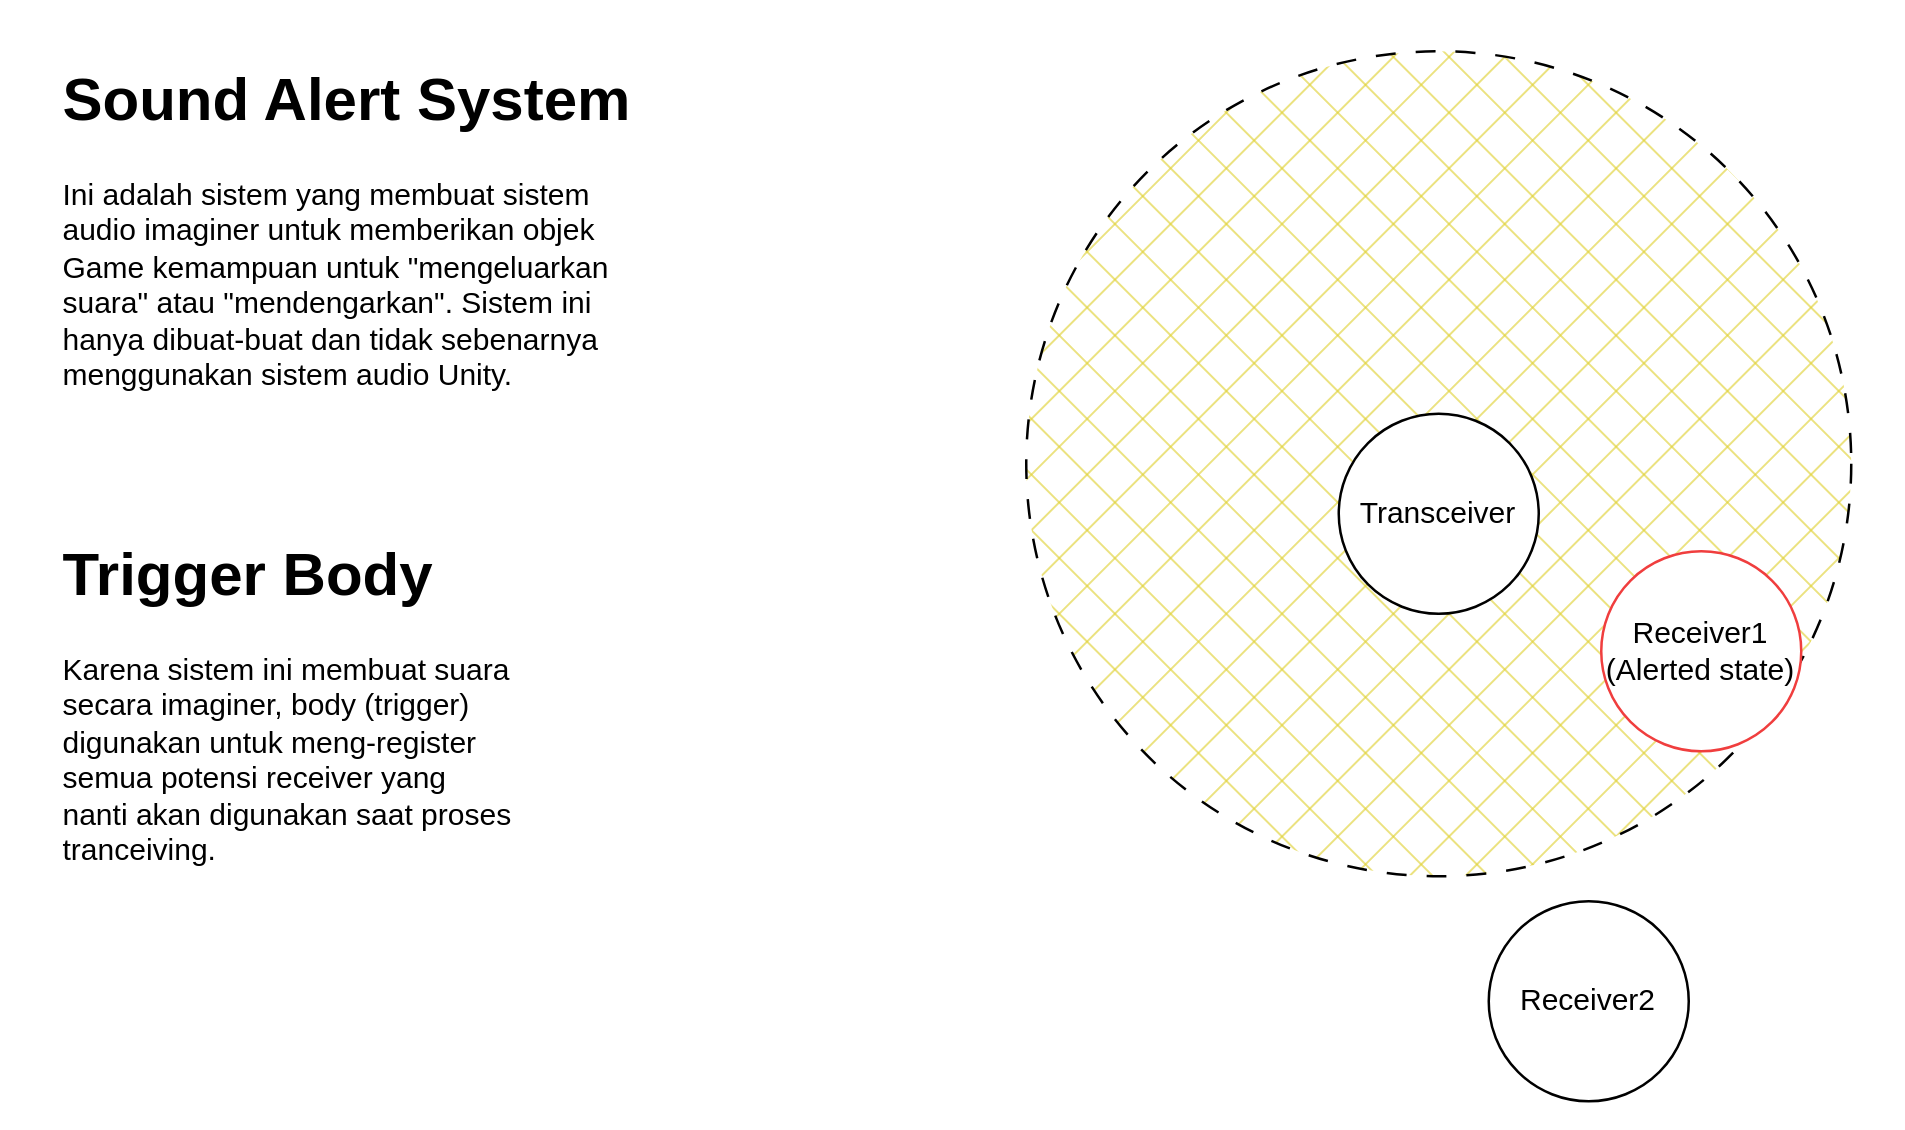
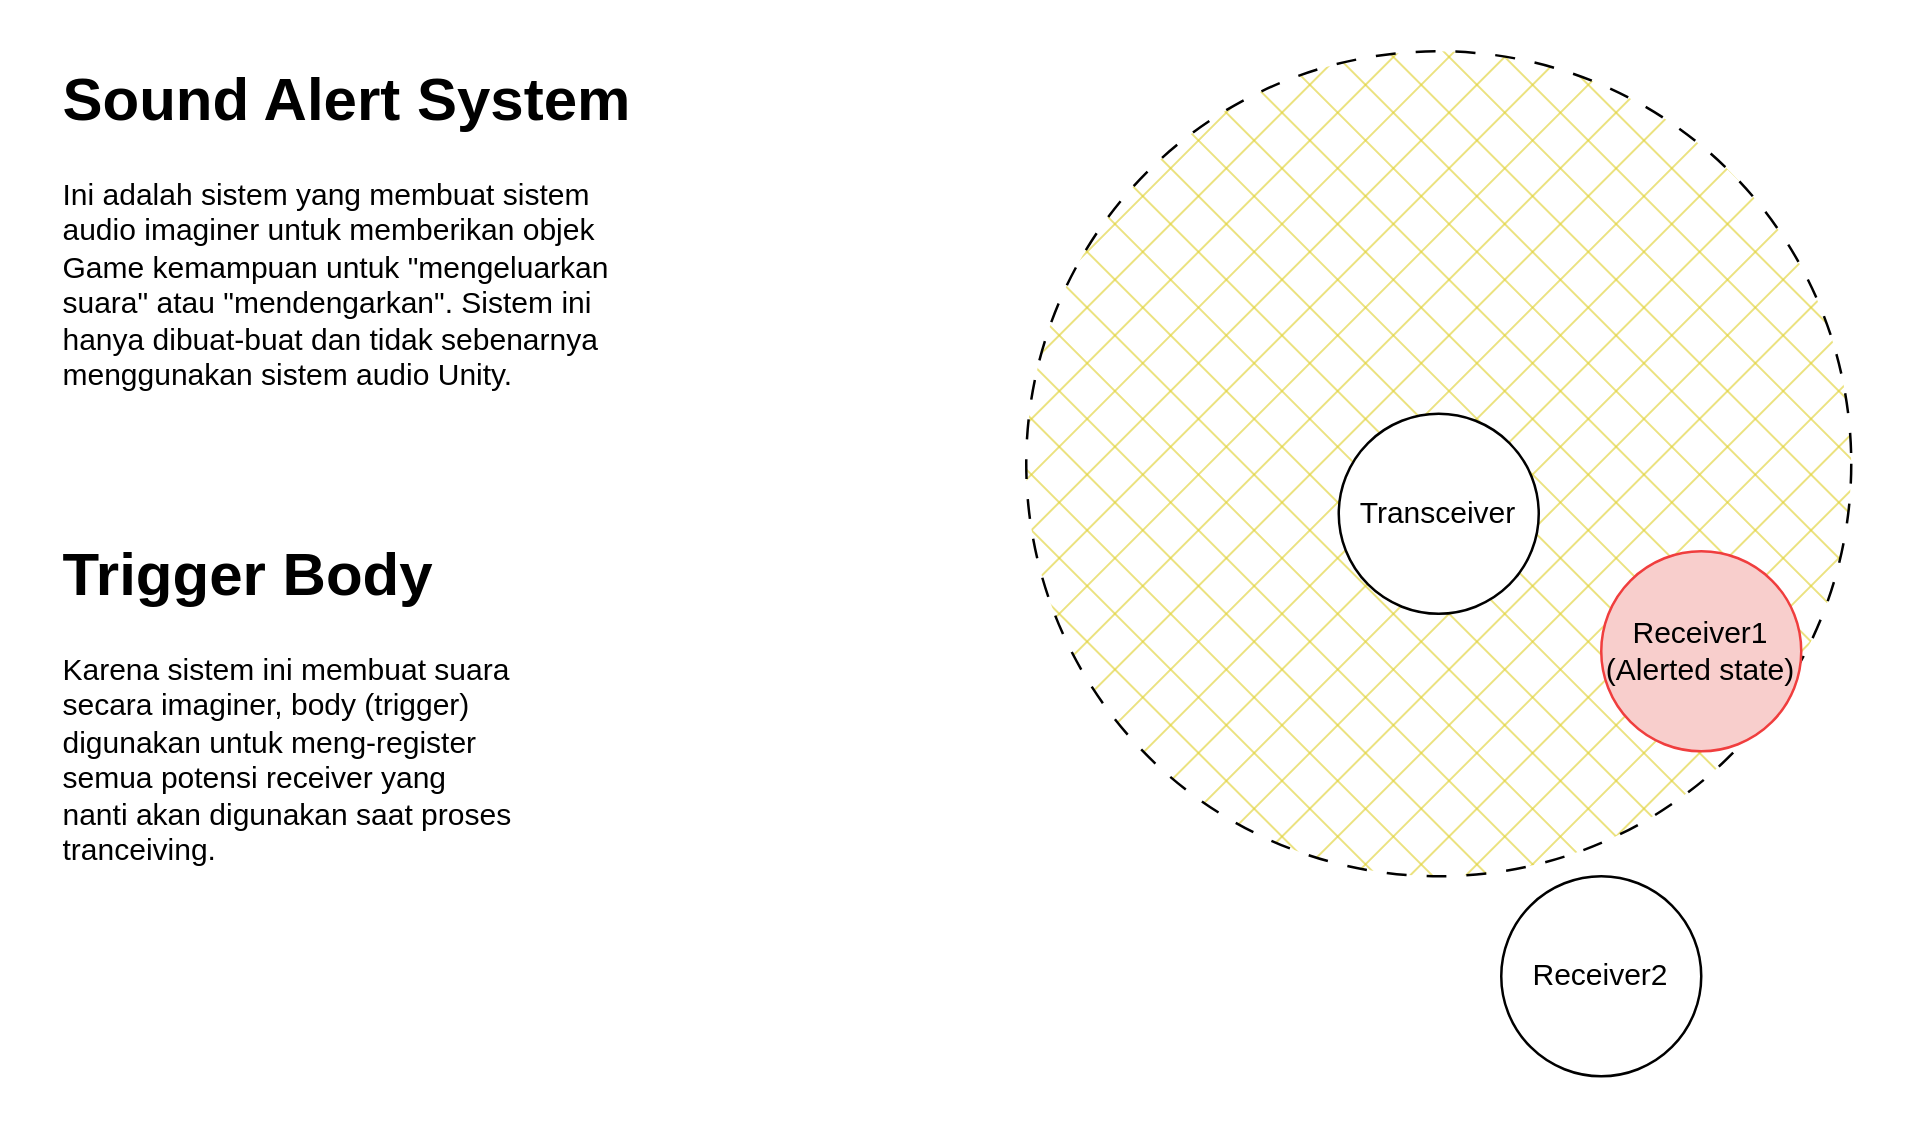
node "Receiver1 (Alerted state)": fillcolor #ffffff -> #f8cecc
node "Receiver2": moved (1589, 1001) -> (1601, 976)
